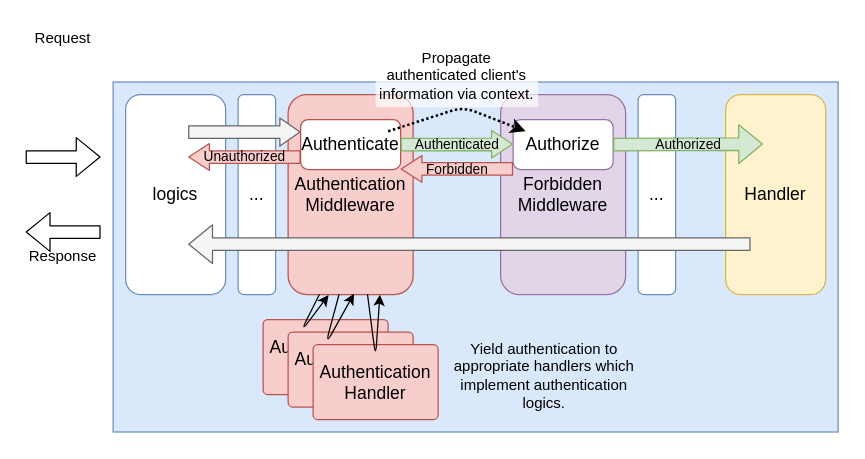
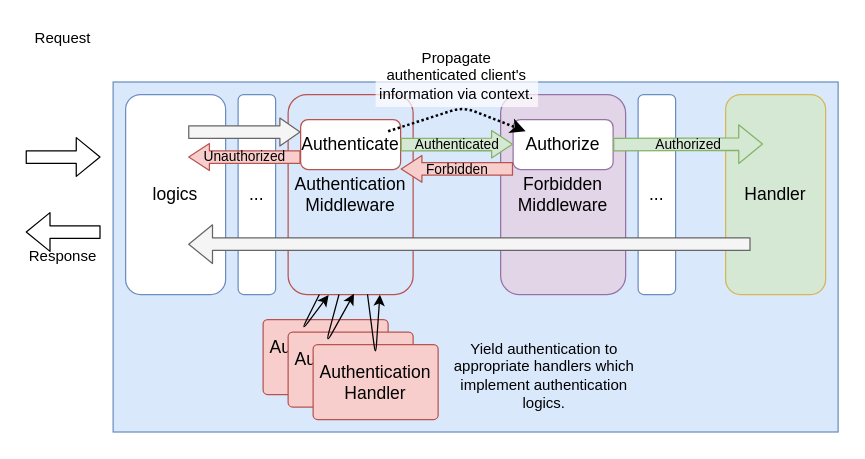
node "Authentication Middleware": fillcolor #f8cecc -> #dae8fc
node "Handler": fillcolor #fff2cc -> #d5e8d4
